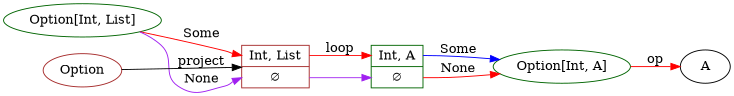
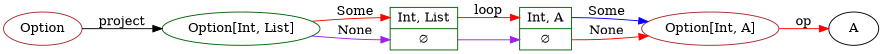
node "Int, List": color brown -> darkgreen
node "Option[Int, A]": color darkgreen -> brown
edge "Option" -> "Int, List": now "Option" -> "Option[Int, List]"
